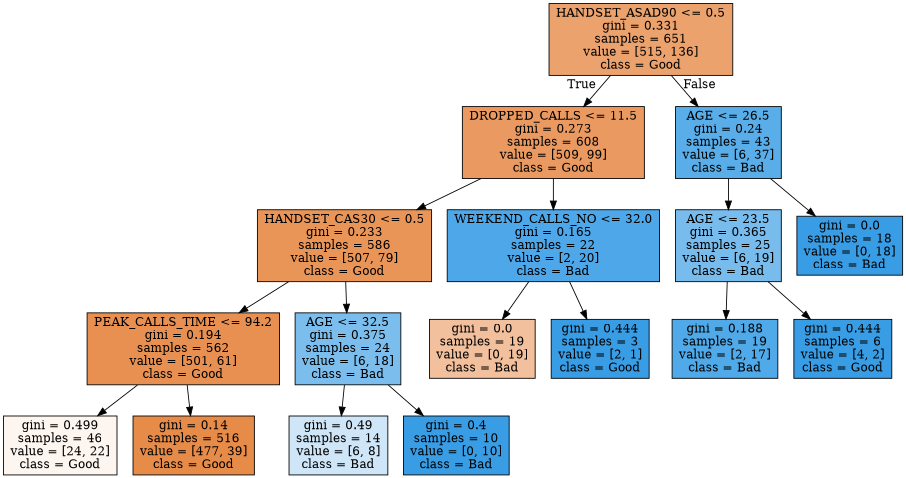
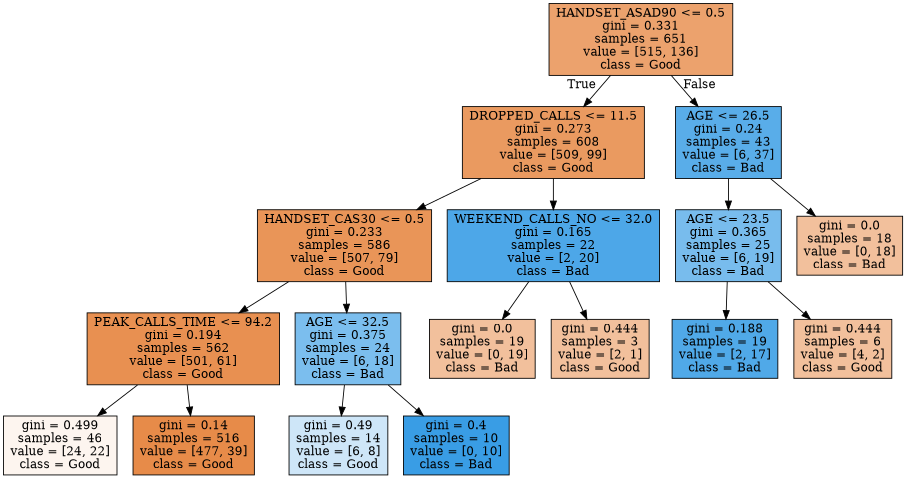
node "gini = 0.0 samples = 18 value = [0, 18] class = Bad": fillcolor #399de5 -> #f2c09c
node "gini = 0.444 samples = 3 value = [2, 1] class = Good": fillcolor #399de5 -> #f2c09c
node "gini = 0.444 samples = 6 value = [4, 2] class = Good": fillcolor #399de5 -> #f2c09c
node "gini = 0.49 samples = 14 value = [6, 8] class = Bad": label "gini = 0.49 samples = 14 value = [6, 8] class = Bad" -> "gini = 0.49 samples = 14 value = [6, 8] class = Good"
